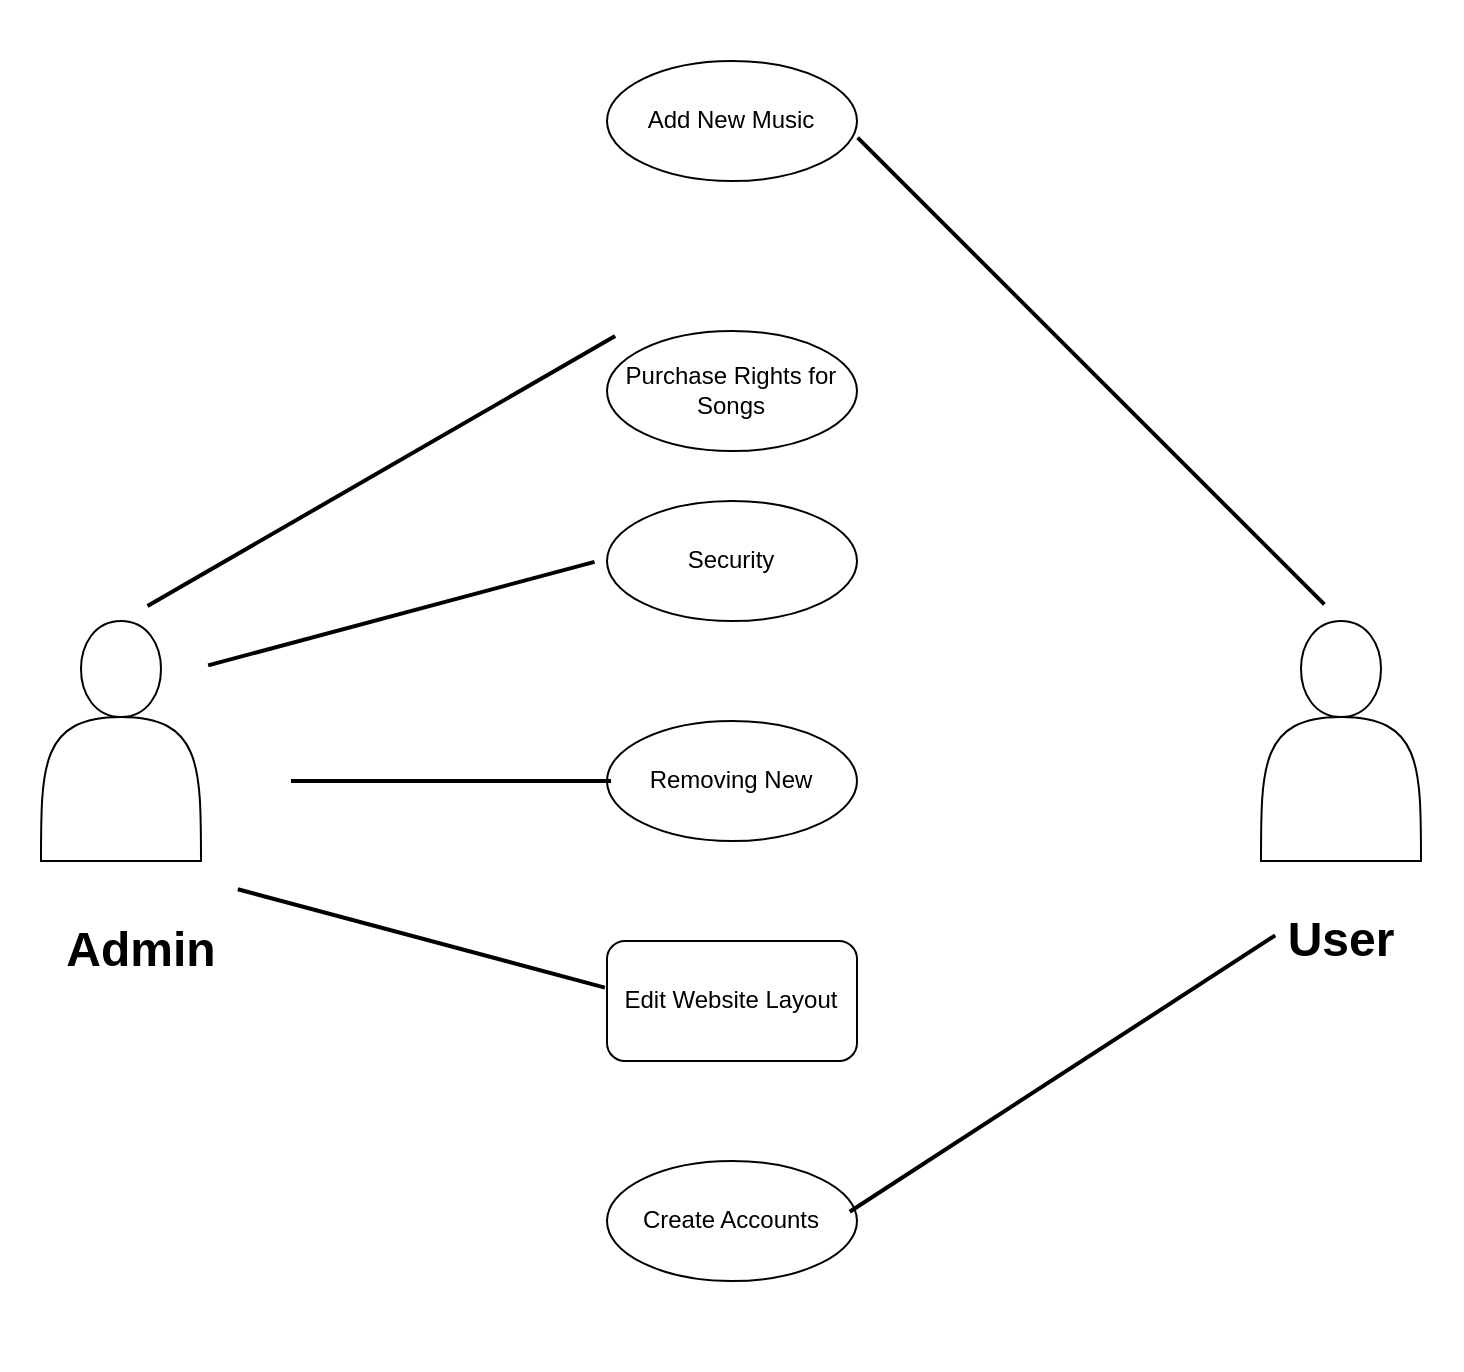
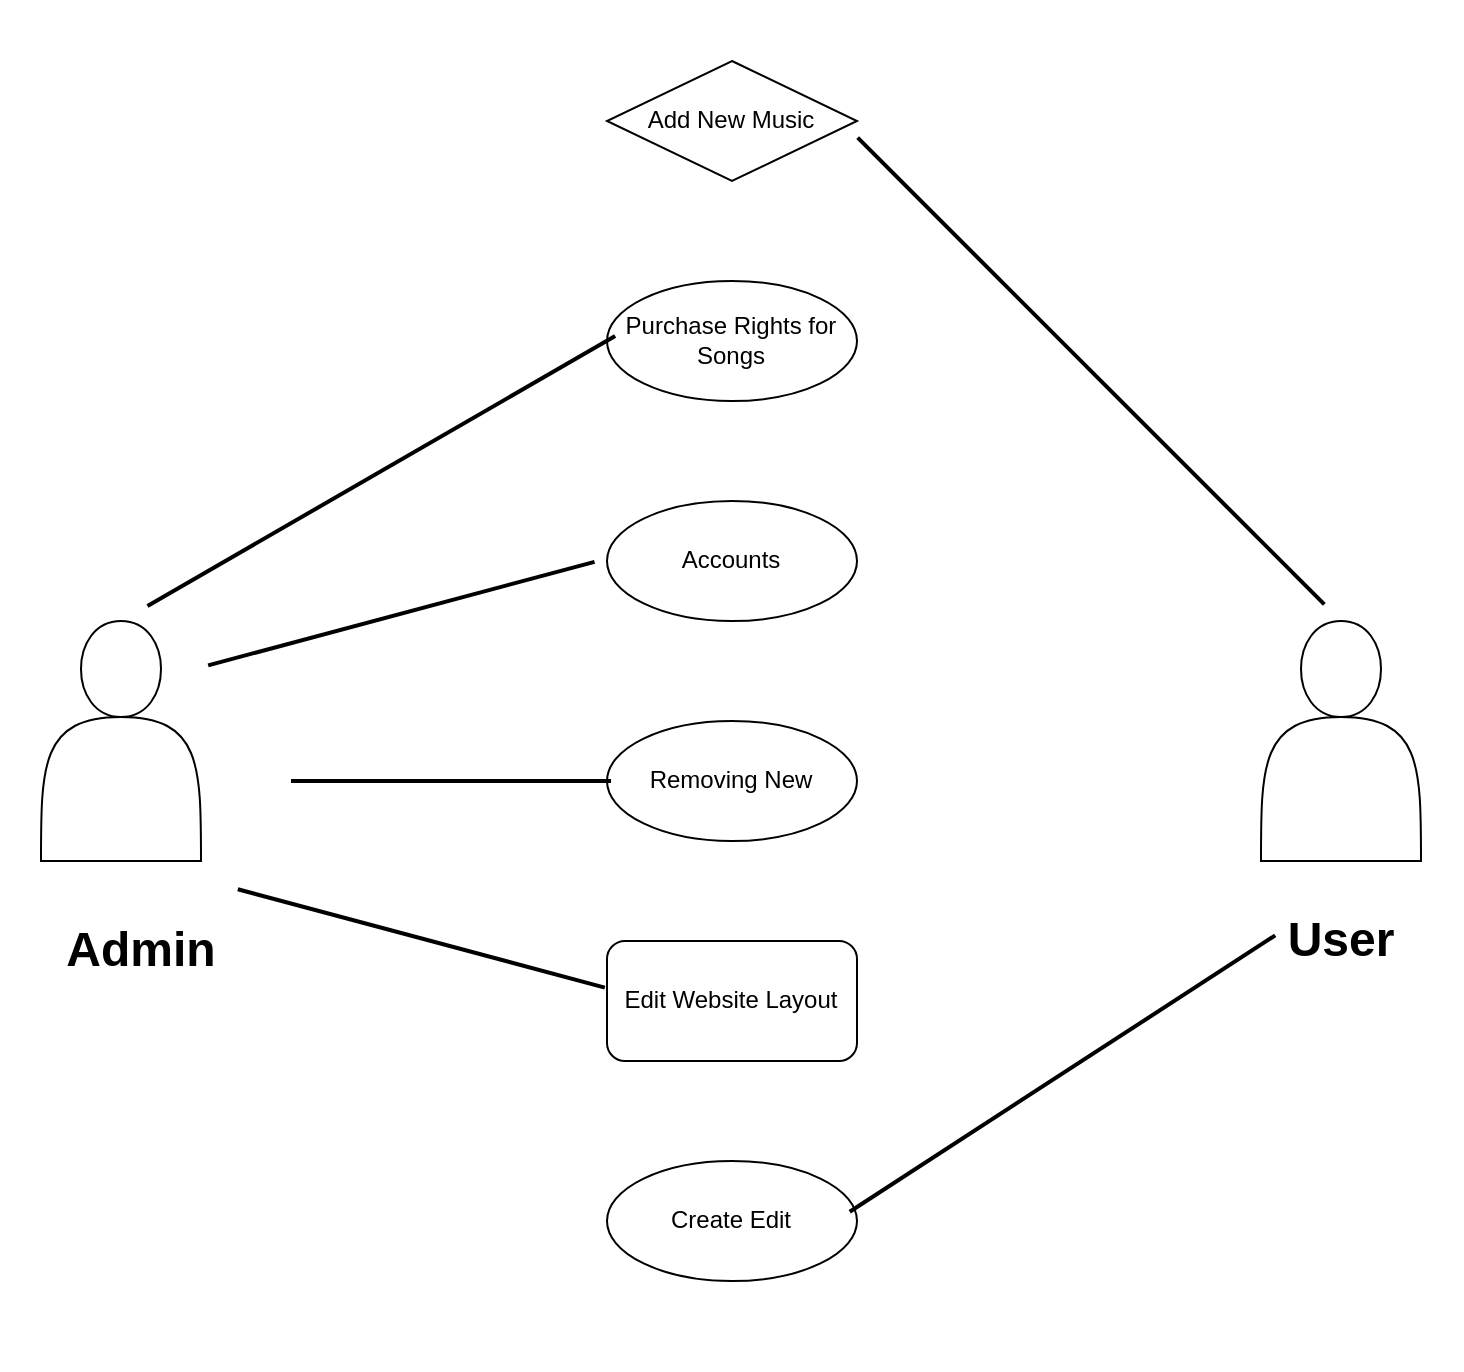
node "Add New Music": shape ellipse -> diamond
node "Purchase Rights for Songs": moved (732, 391) -> (732, 341)
node "Security": label "Security" -> "Accounts"
node "Create Accounts": label "Create Accounts" -> "Create Edit"
